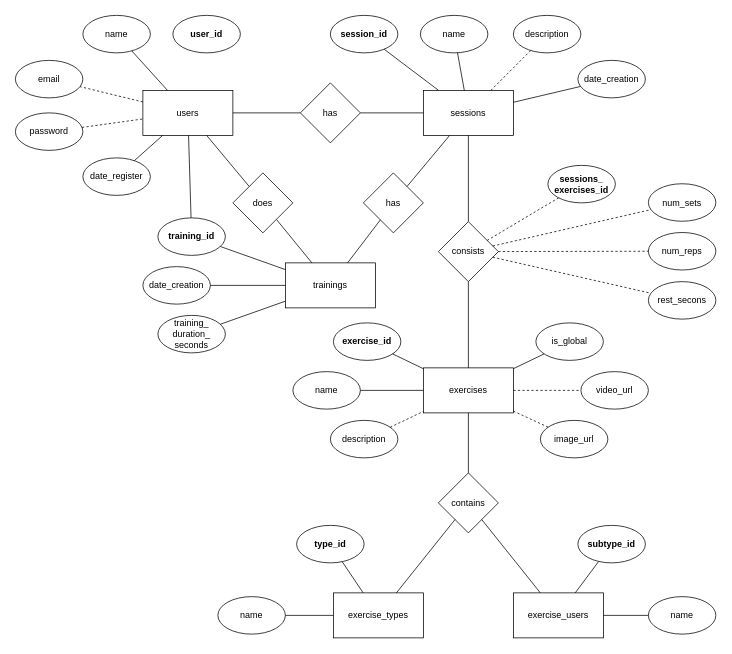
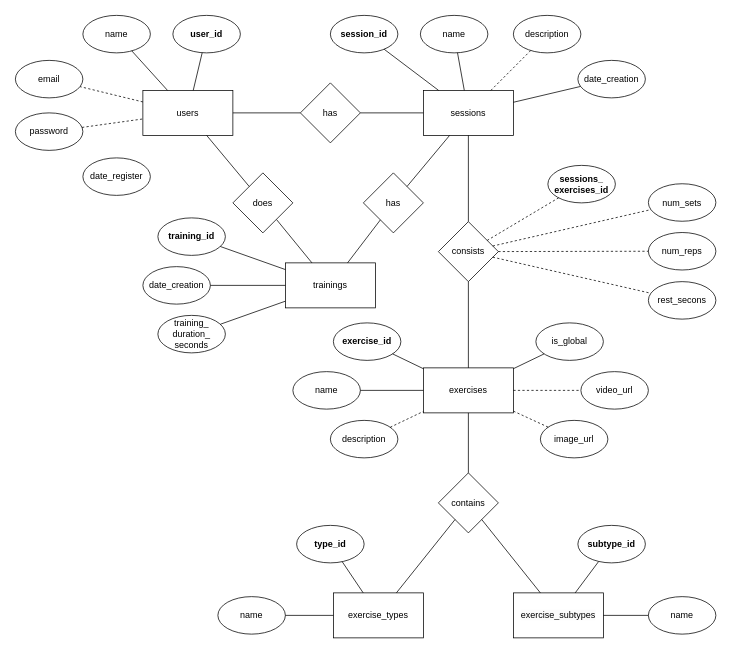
edge "users" -- "date_register": removed
edge "users" -- "training_id": now "users" -- "user_id"
node "exercise_users": label "exercise_users" -> "exercise_subtypes"
